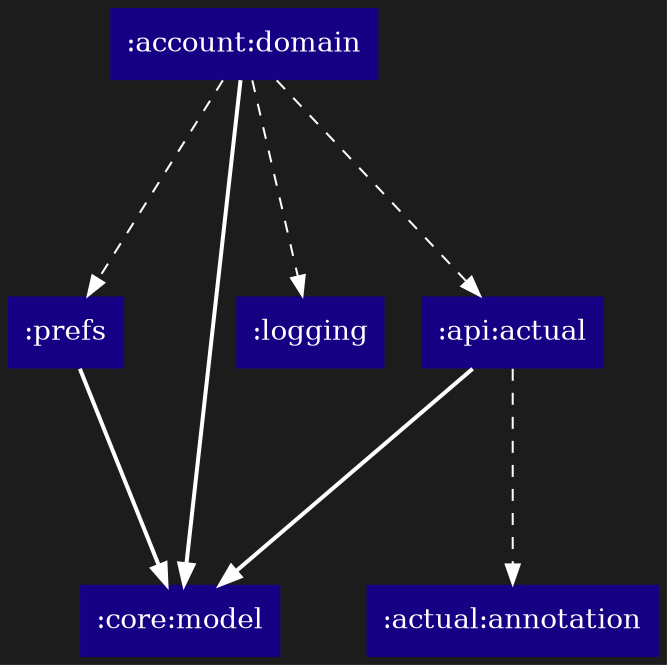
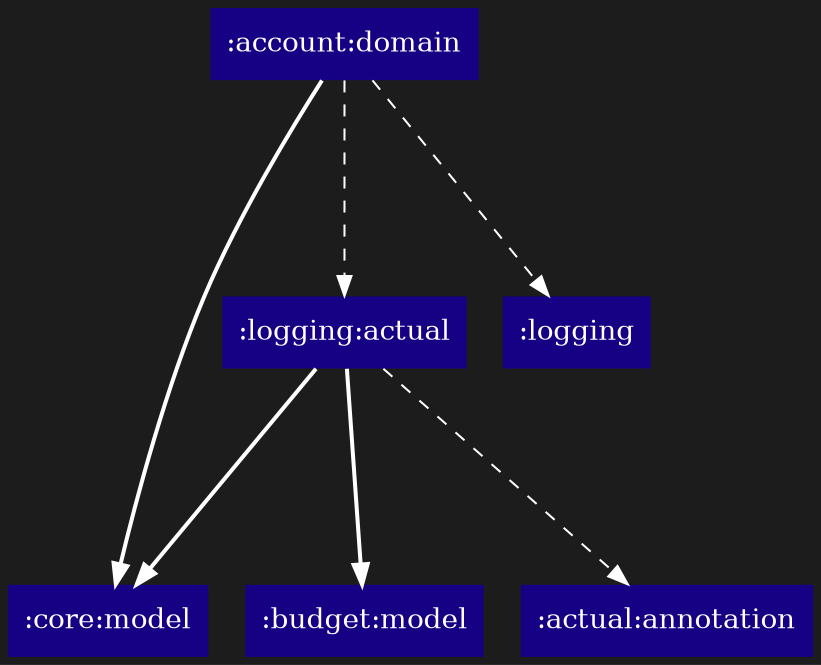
node ":prefs": removed
node ":api:actual": label ":api:actual" -> ":logging:actual"
node ":budget:model": added
